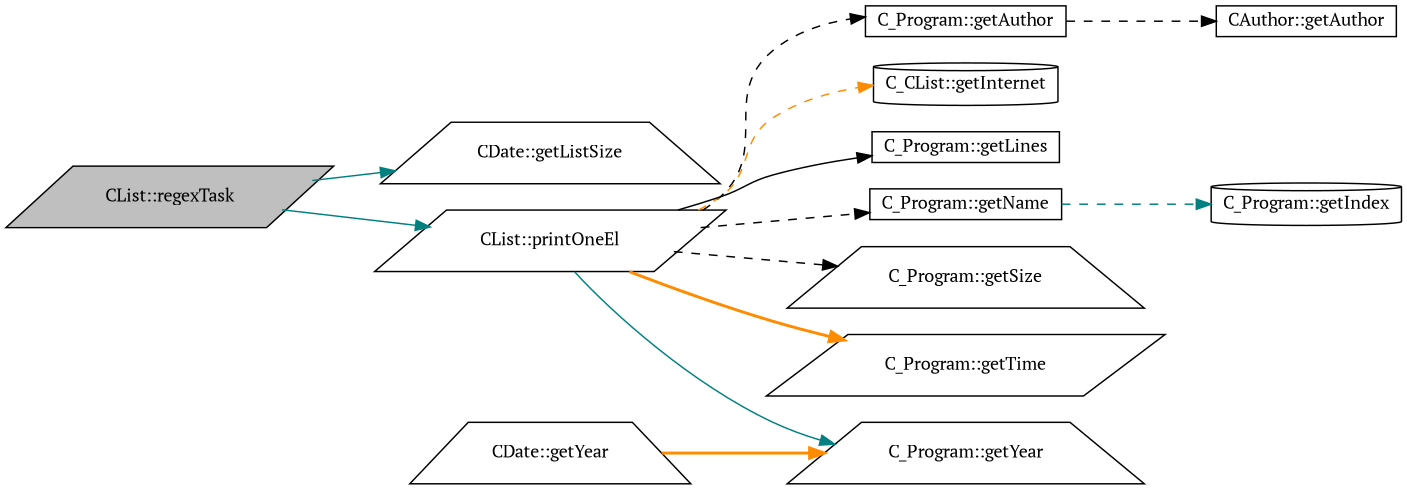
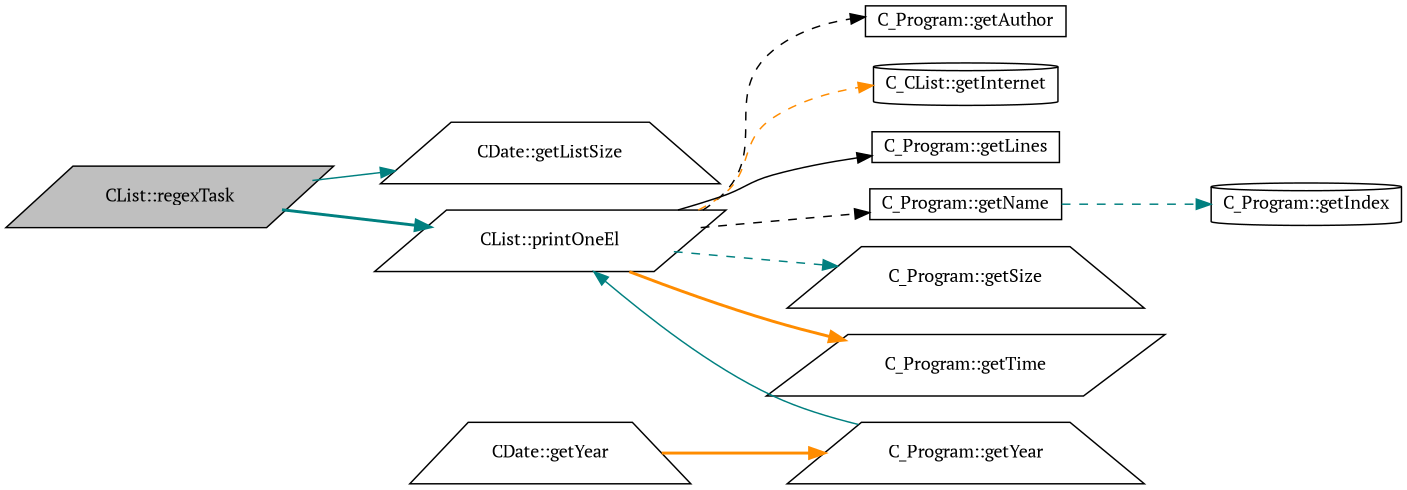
node "CAuthor::getAuthor": removed
edge "CList::regexTask" -> "CList::printOneEl": style solid -> bold
edge "CList::printOneEl" -> "C_Program::getSize": color black -> teal
edge "CList::printOneEl" -> "C_Program::getYear": reversed
